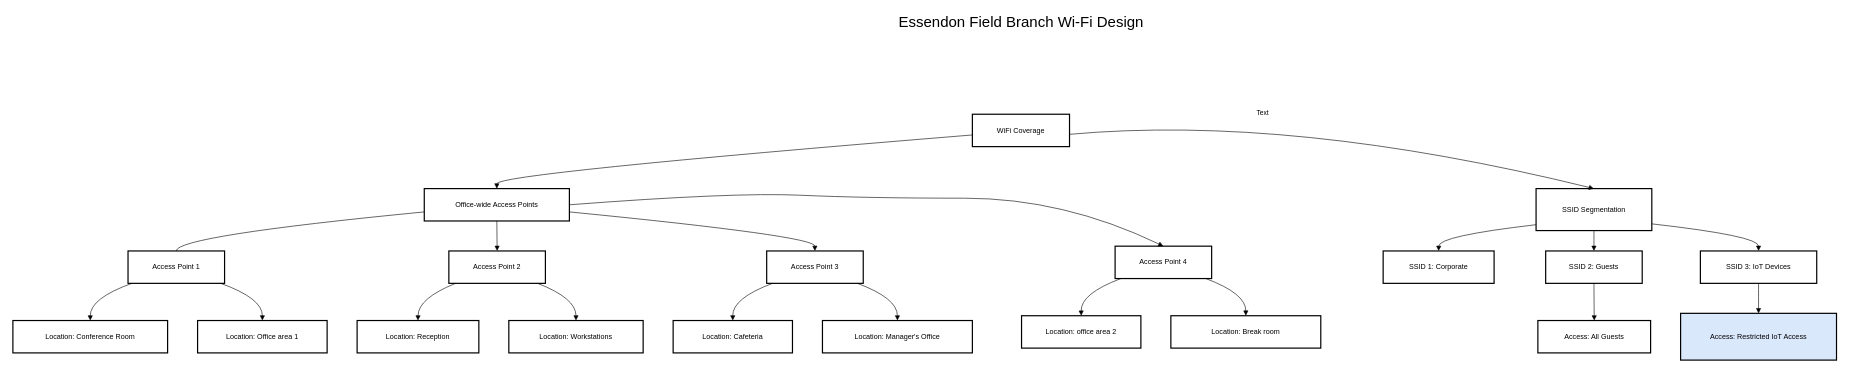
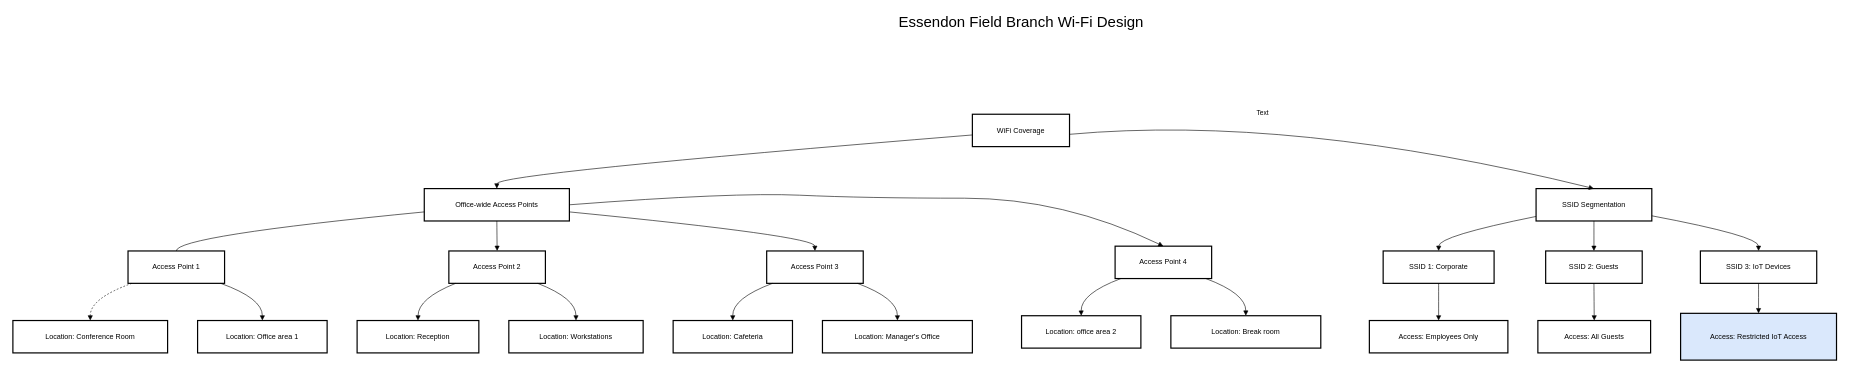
node "SSID Segmentation": size 116x42 -> 116x32
edge "Access Point 1" -> "Location: Conference Room": style solid -> dashed
edge "SSID 1: Corporate" -> "Access: Employees Only": added
node "Access: Employees Only": added
